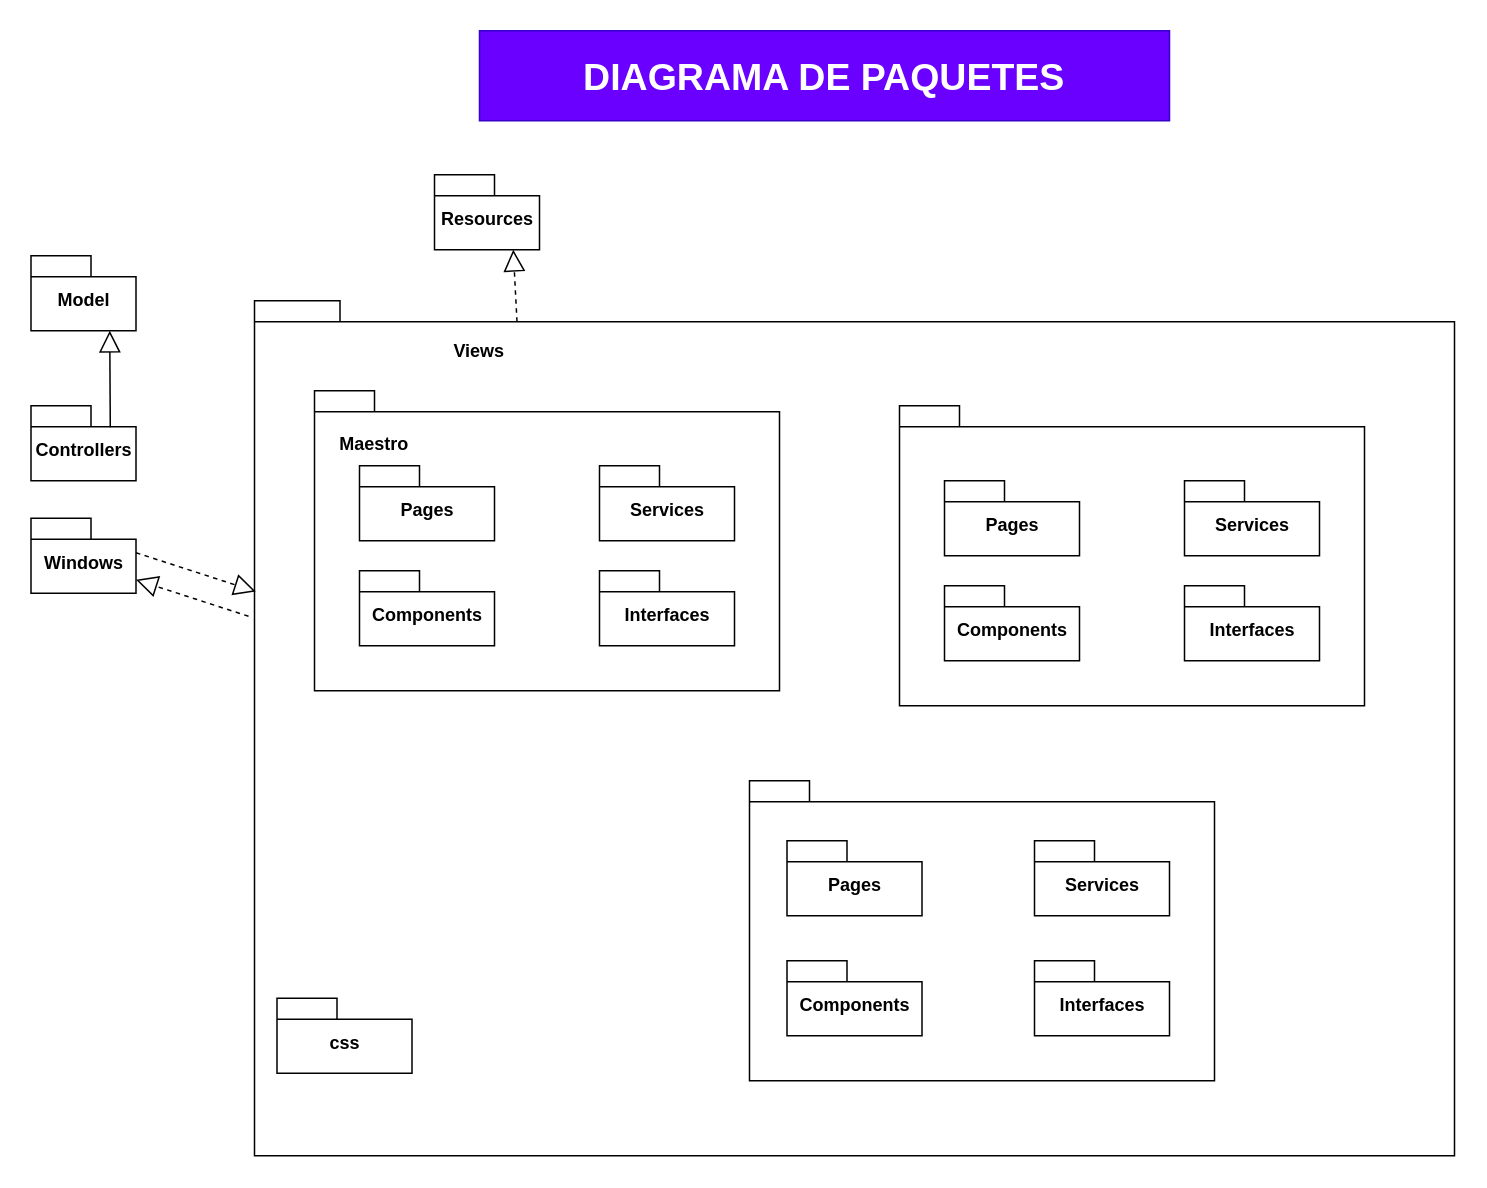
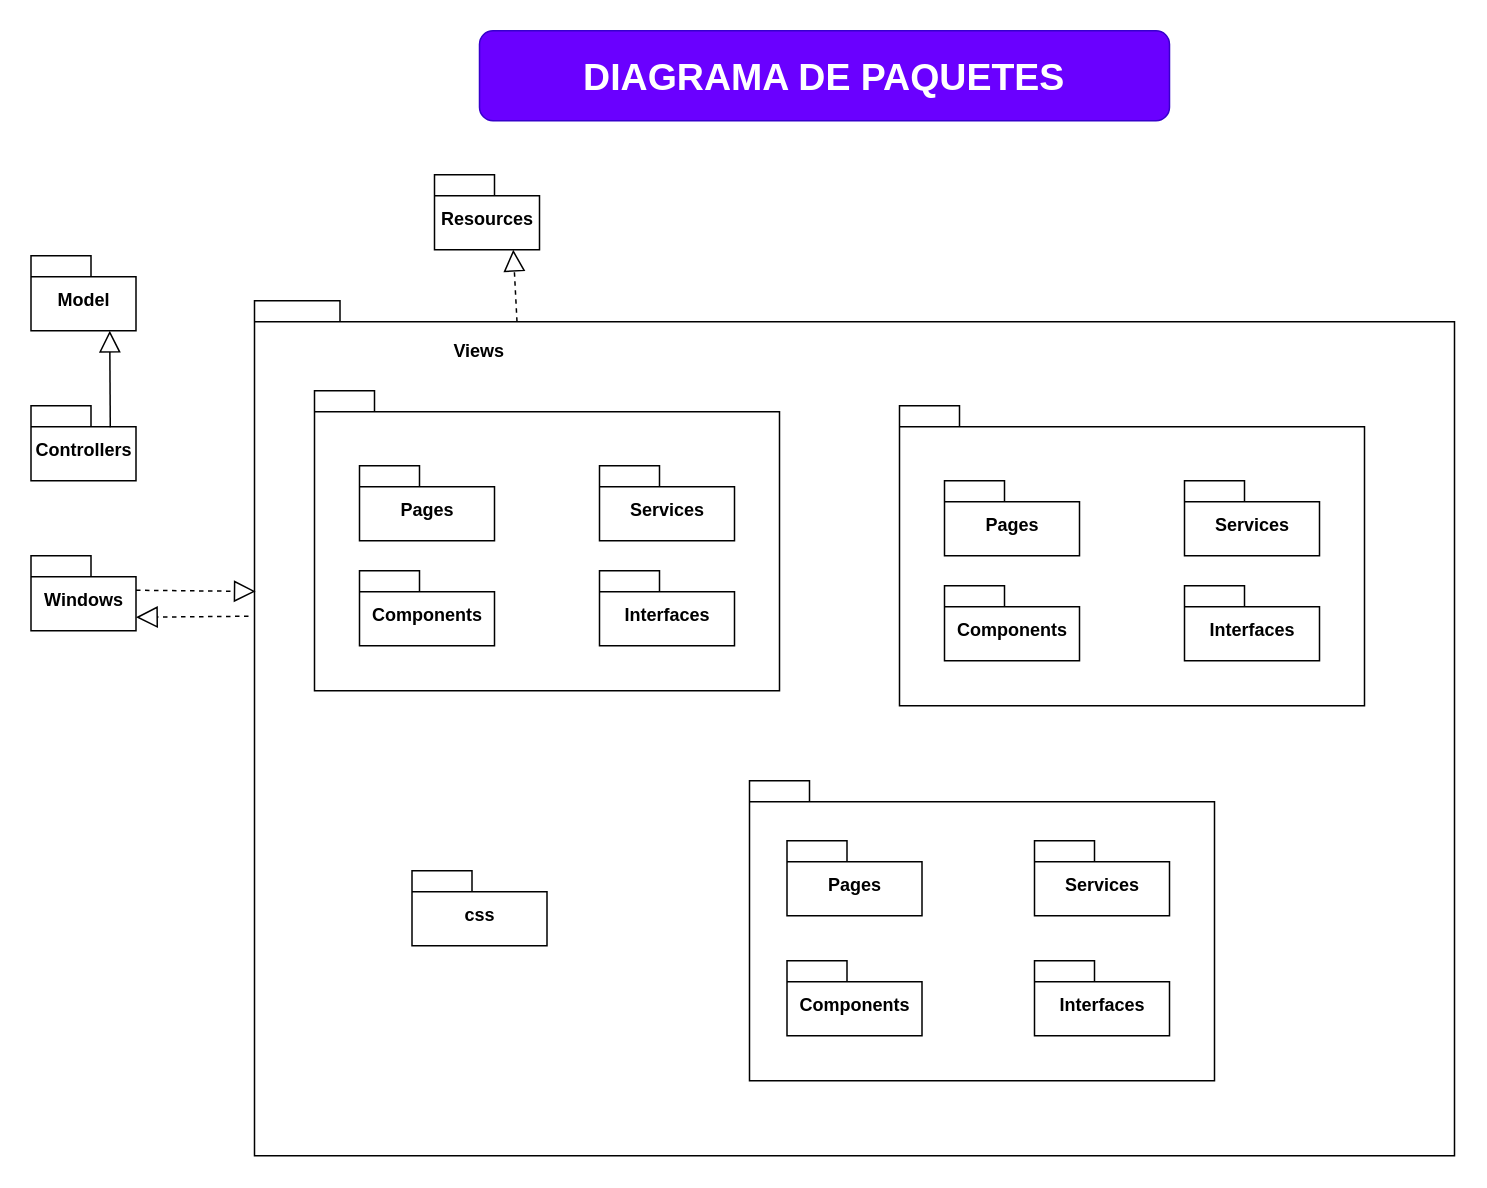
node "DIAGRAMA DE PAQUETES": shape rectangle -> rounded rectangle
node "Maestro": removed
node "Windows": moved (83, 556) -> (83, 593)
node "css": moved (344, 1036) -> (479, 908)
